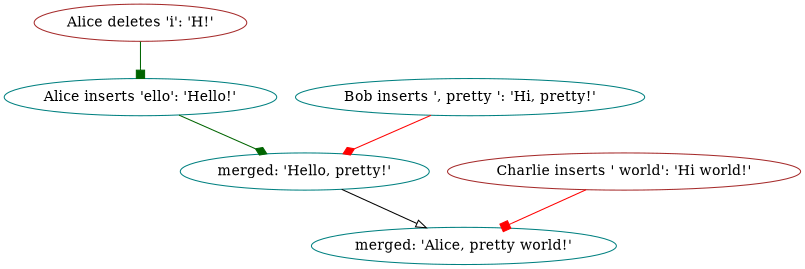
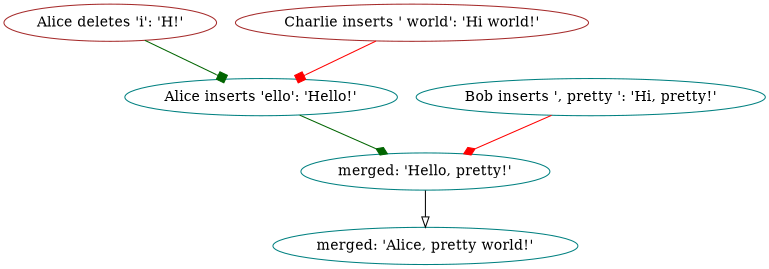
edge "Charlie inserts ' world': 'Hi world!'" -> "merged: 'Alice, pretty world!'": now "Charlie inserts ' world': 'Hi world!'" -> "Alice inserts 'ello': 'Hello!'"
